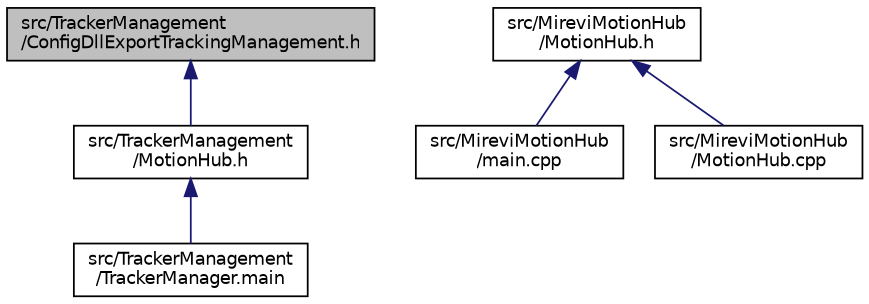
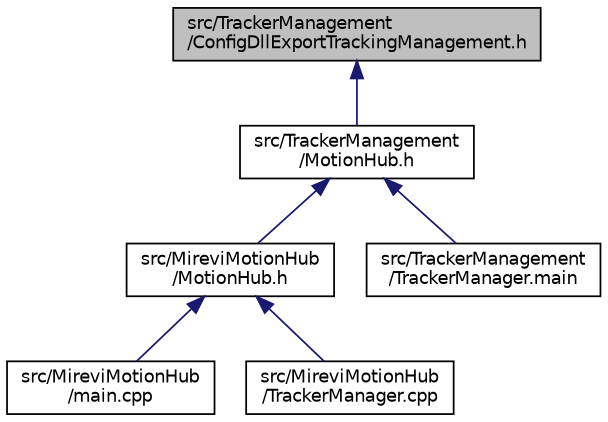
node "src/MireviMotionHub /MotionHub.cpp": label "src/MireviMotionHub /MotionHub.cpp" -> "src/MireviMotionHub /TrackerManager.cpp"
edge "src/MireviMotionHub /MotionHub.h" -> "src/TrackerManagement /MotionHub.h": added
